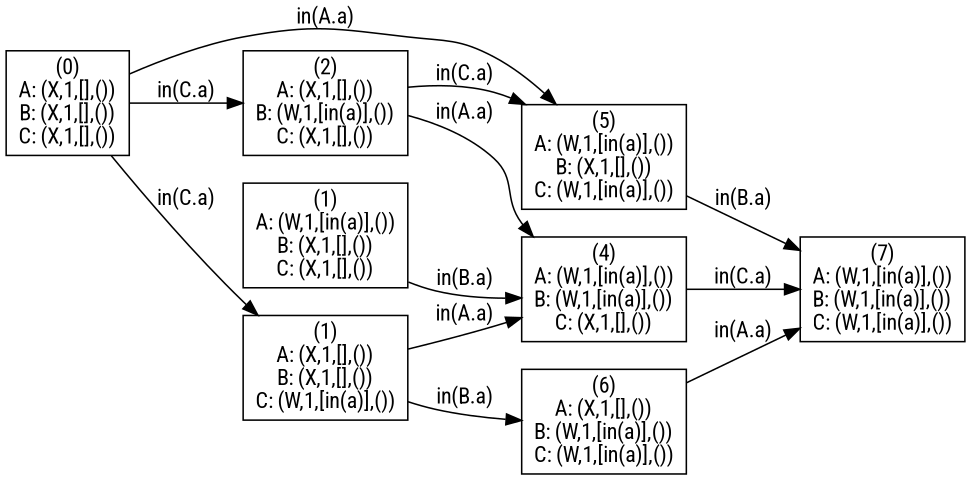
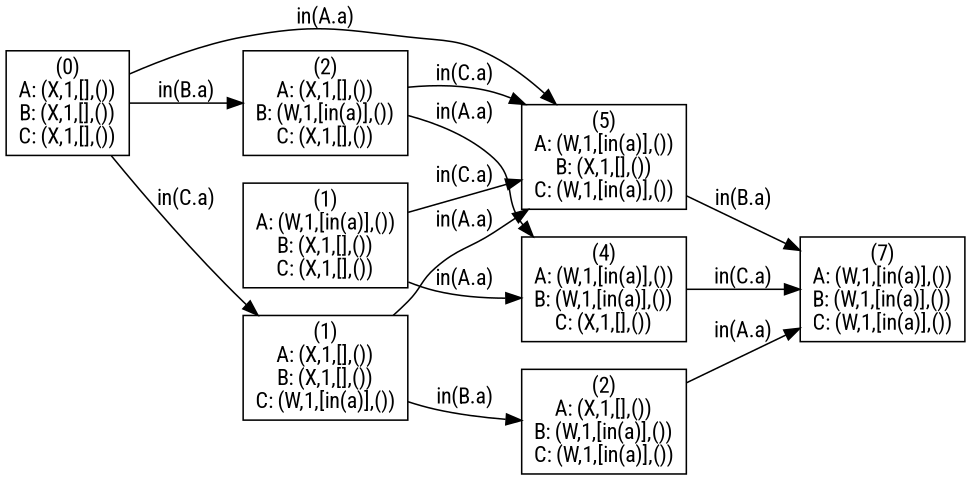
edge "(0) A: (X,1,[],()) B: (X,1,[],()) C: (X,1,[],())" -> "(2) A: (X,1,[],()) B: (W,1,[in(a)],()) C: (X,1,[],())": label "in(C.a)" -> "in(B.a)"
edge "(1) A: (W,1,[in(a)],()) B: (X,1,[],()) C: (X,1,[],())" -> "(5) A: (W,1,[in(a)],()) B: (X,1,[],()) C: (W,1,[in(a)],())": added, label "in(C.a)"
edge "(1) A: (W,1,[in(a)],()) B: (X,1,[],()) C: (X,1,[],())" -> "(4) A: (W,1,[in(a)],()) B: (W,1,[in(a)],()) C: (X,1,[],())": label "in(B.a)" -> "in(A.a)"
edge "(1) A: (X,1,[],()) B: (X,1,[],()) C: (W,1,[in(a)],())" -> "(4) A: (W,1,[in(a)],()) B: (W,1,[in(a)],()) C: (X,1,[],())": now "(1) A: (X,1,[],()) B: (X,1,[],()) C: (W,1,[in(a)],())" -> "(5) A: (W,1,[in(a)],()) B: (X,1,[],()) C: (W,1,[in(a)],())"
node "(6) A: (X,1,[],()) B: (W,1,[in(a)],()) C: (W,1,[in(a)],())": label "(6) A: (X,1,[],()) B: (W,1,[in(a)],()) C: (W,1,[in(a)],())" -> "(2) A: (X,1,[],()) B: (W,1,[in(a)],()) C: (W,1,[in(a)],())"
